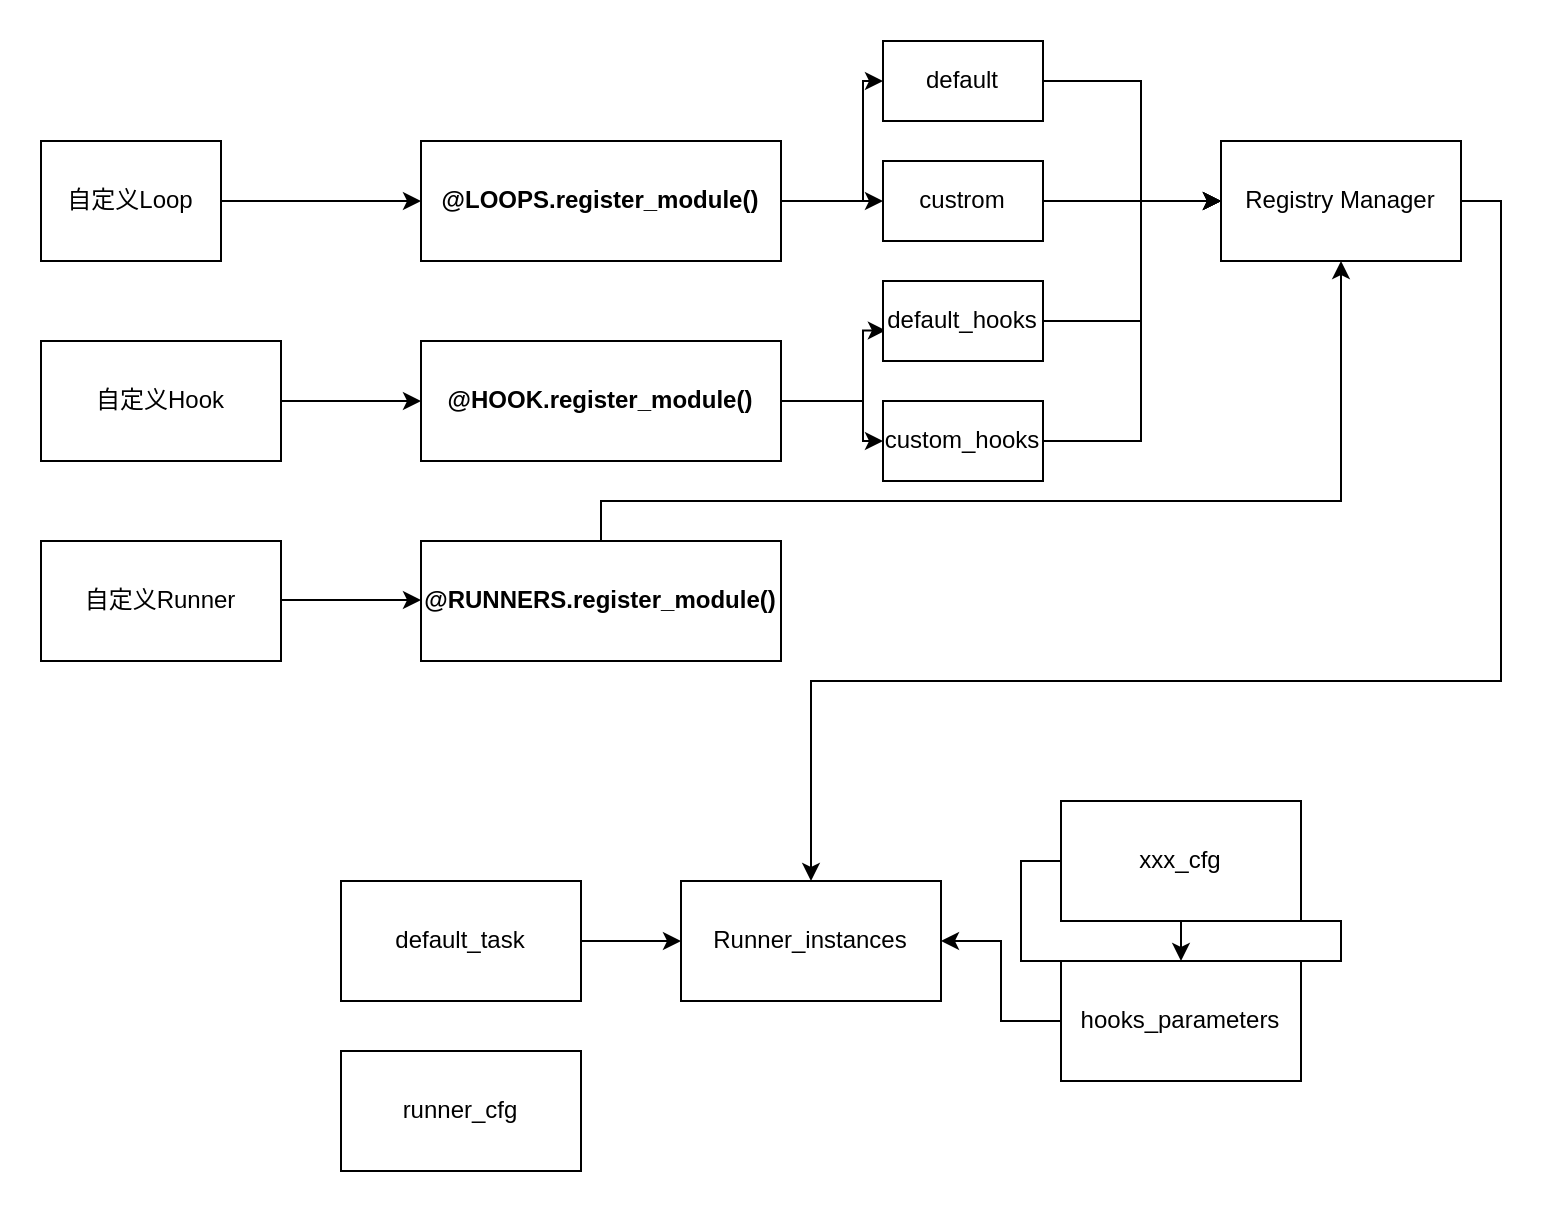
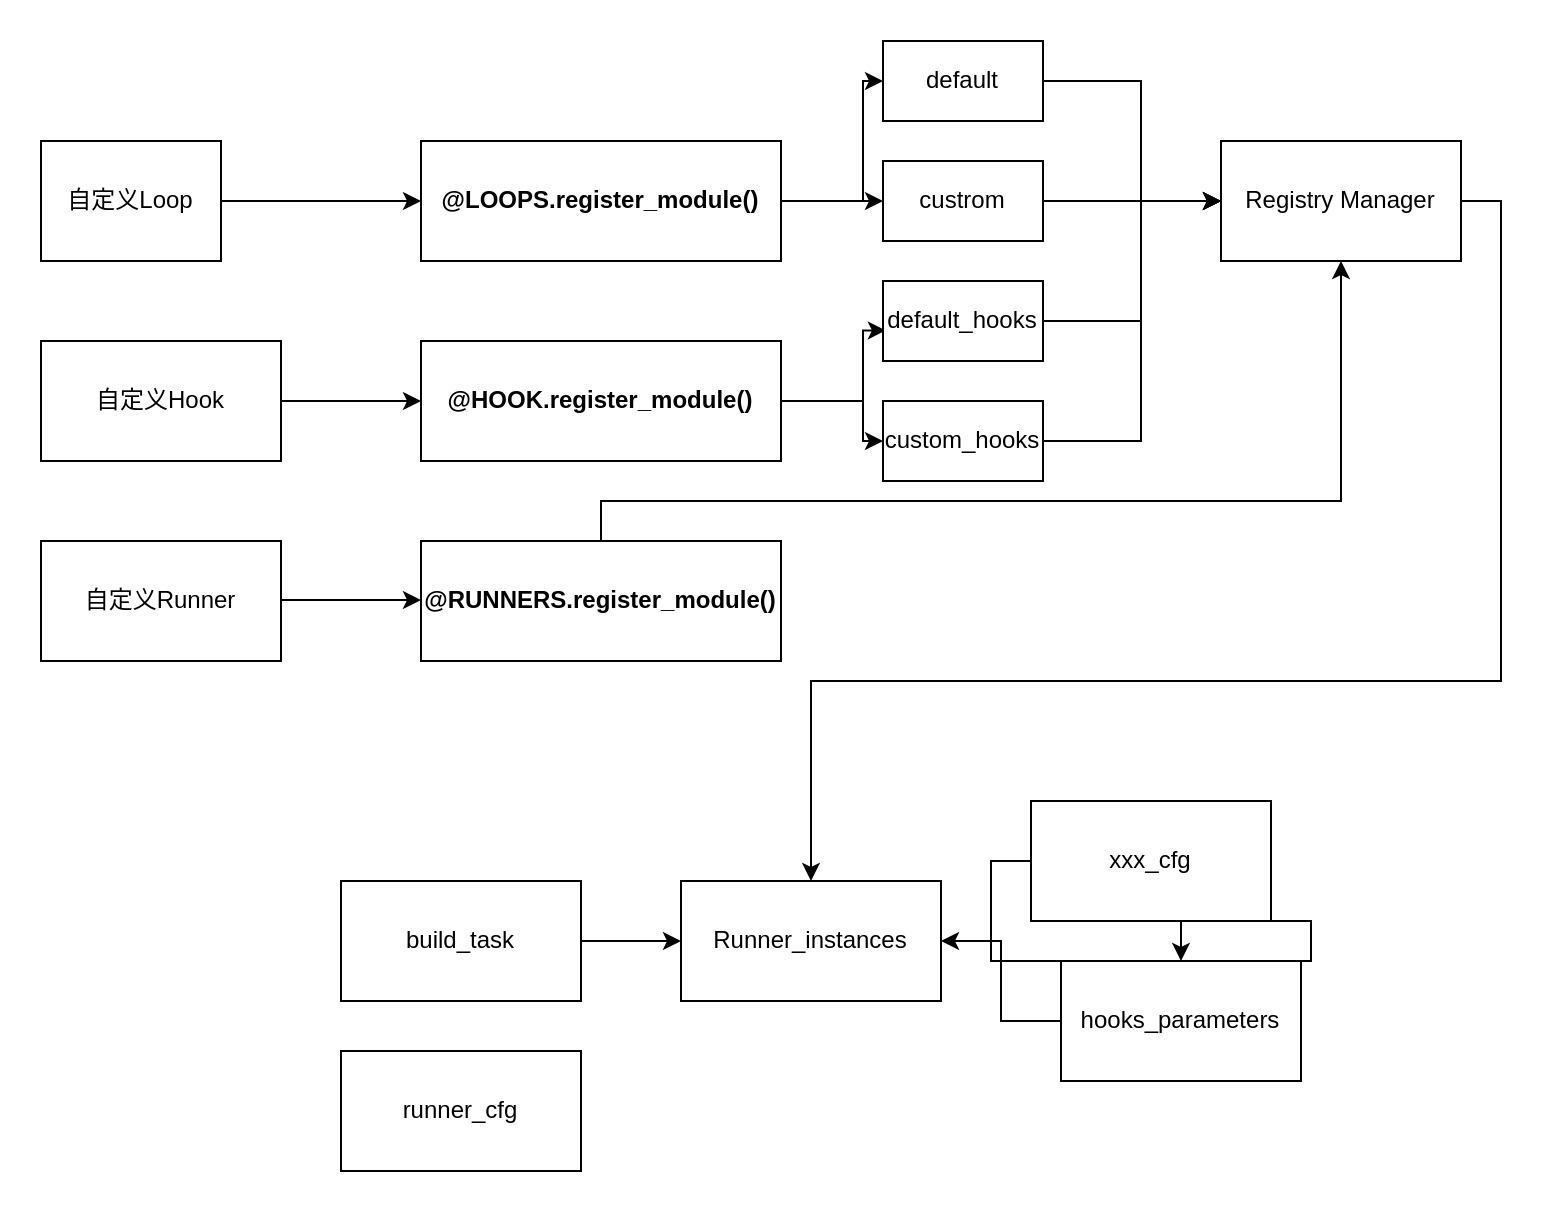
node "xxx_cfg": moved (1181, 861) -> (1151, 861)
node "default_task": label "default_task" -> "build_task"
